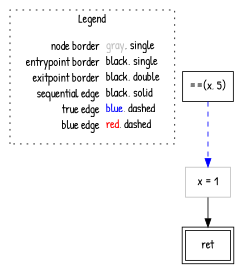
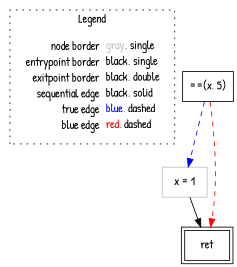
edge "==(x, 5)" -> "ret": added
